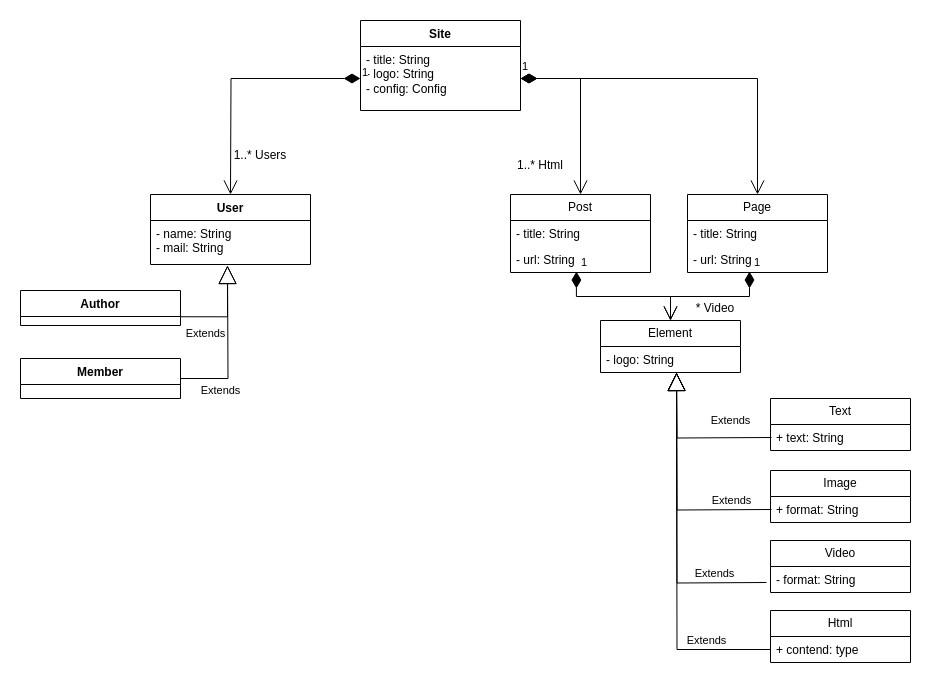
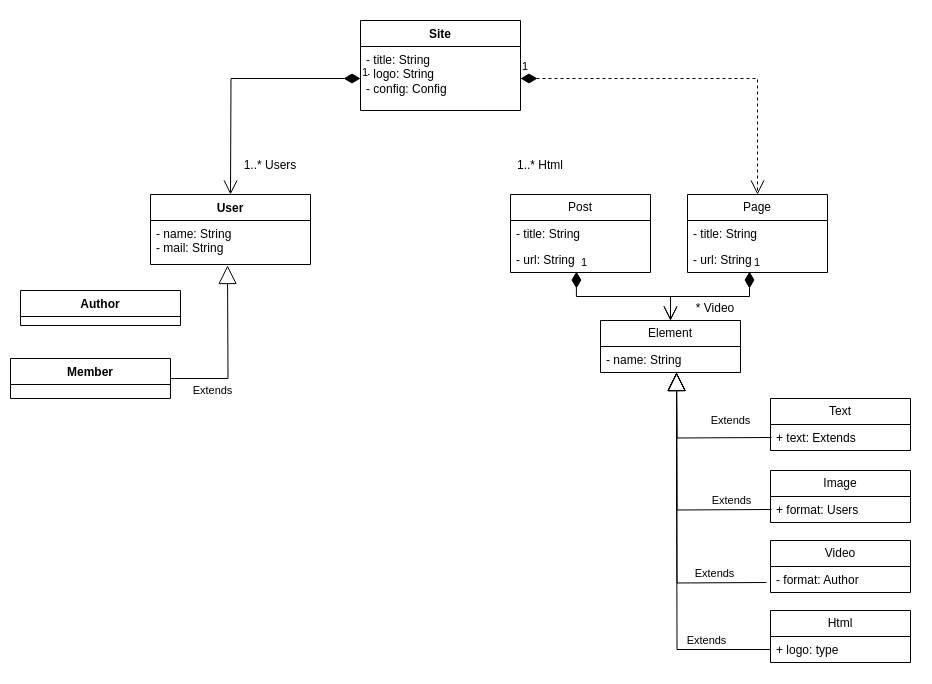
edge "- title: String - logo: String - config: Config" -- "Page": style solid -> dashed
edge "- title: String - logo: String - config: Config" -- "Post": removed, label "1"
node "1..* Users": moved (261, 156) -> (271, 166)
edge "Author" -> "- name: String - mail: String": removed, label "Extends"
node "- logo: String": label "- logo: String" -> "- name: String"
node "Member": moved (101, 379) -> (91, 379)
node "+ text: String": label "+ text: String" -> "+ text: Extends"
node "+ format: String": label "+ format: String" -> "+ format: Users"
node "- format: String": label "- format: String" -> "- format: Author"
node "+ contend: type": label "+ contend: type" -> "+ logo: type"
